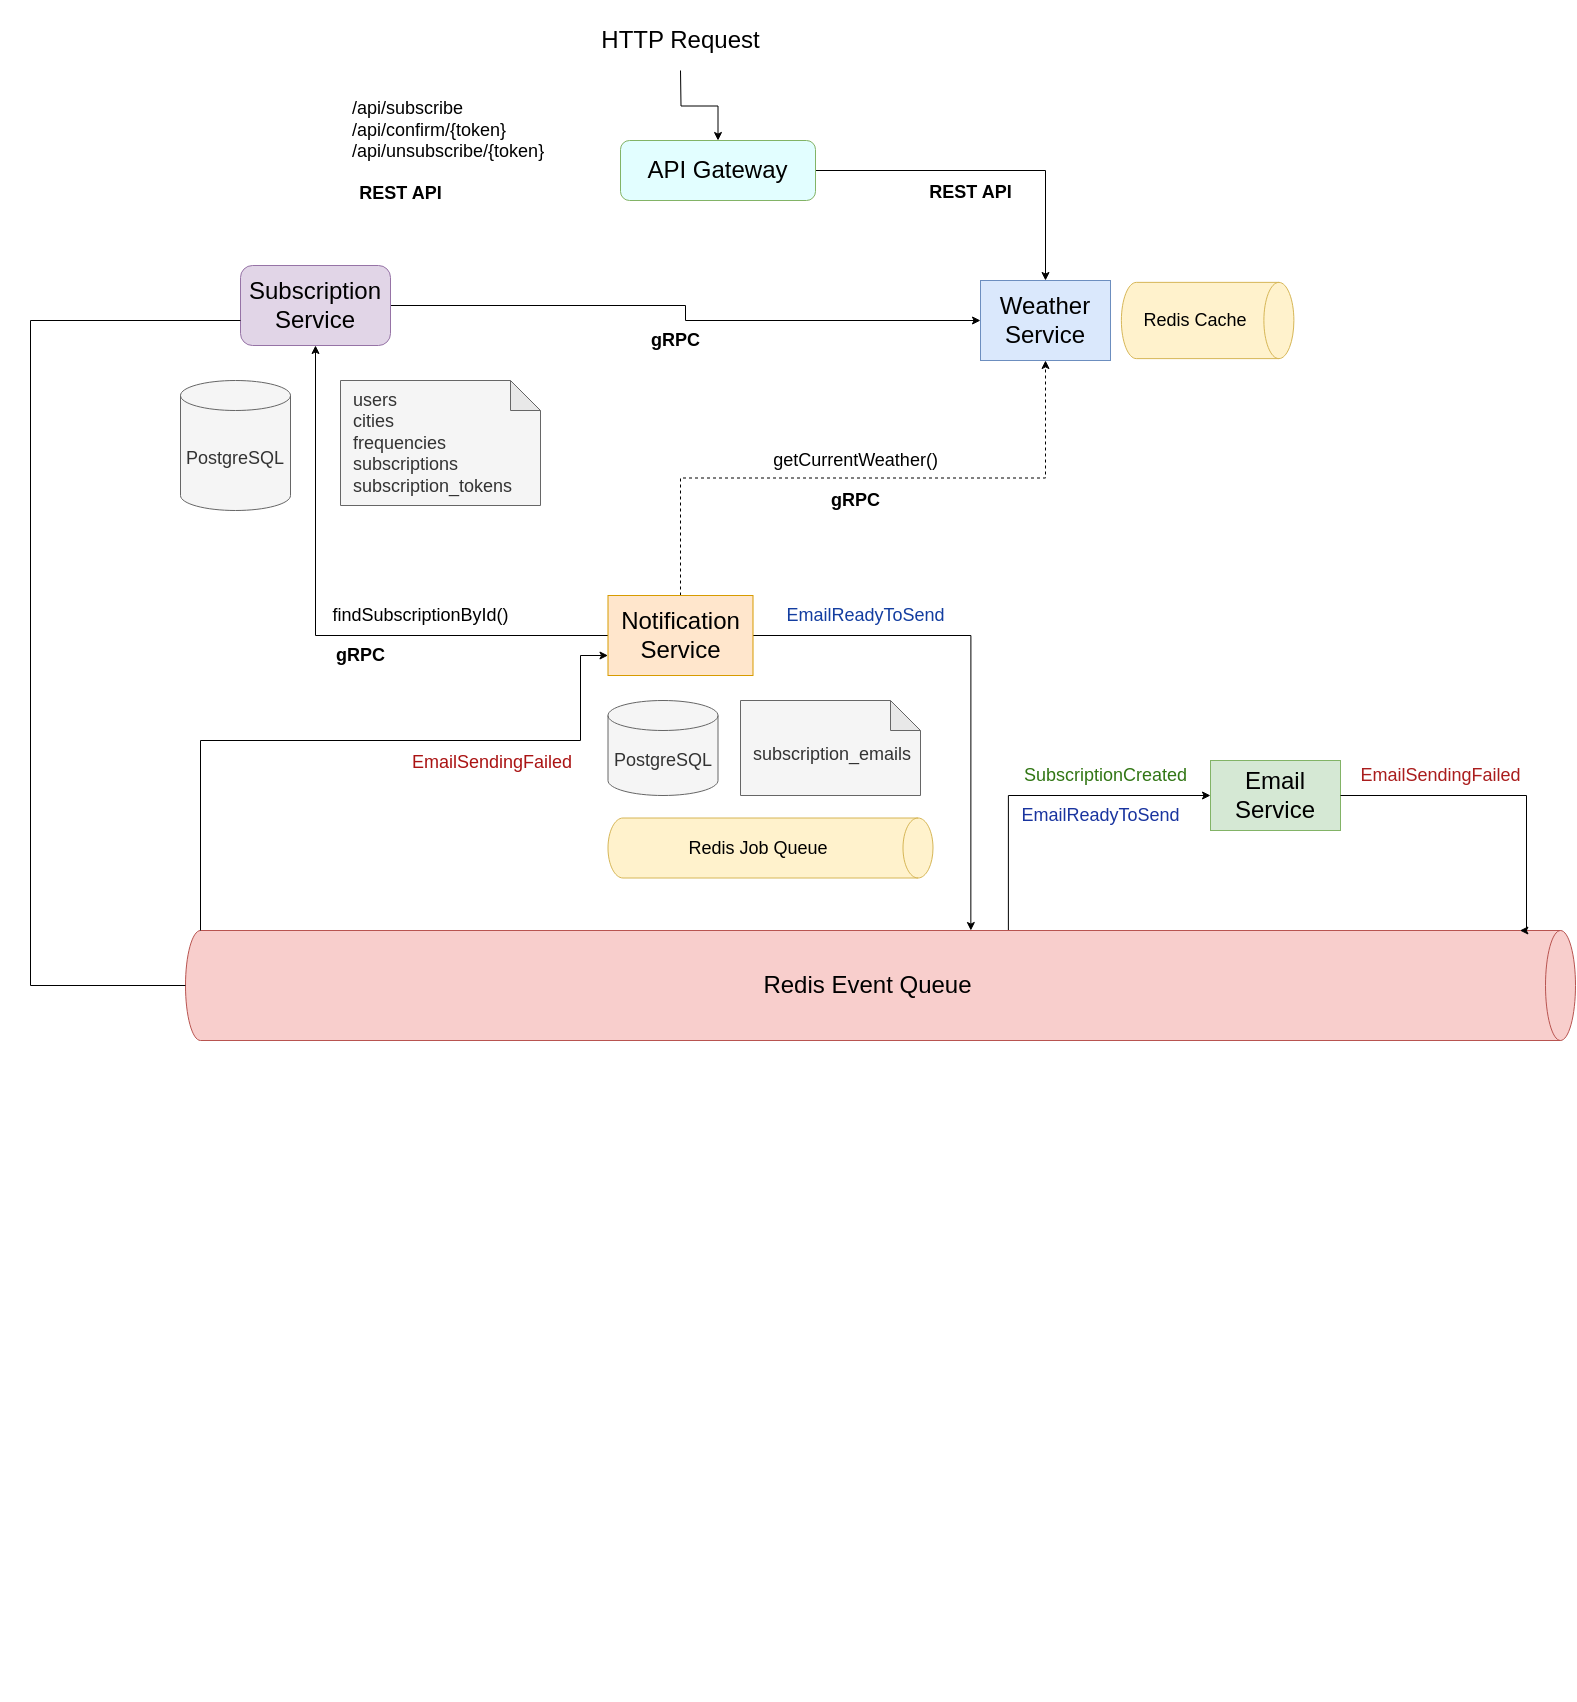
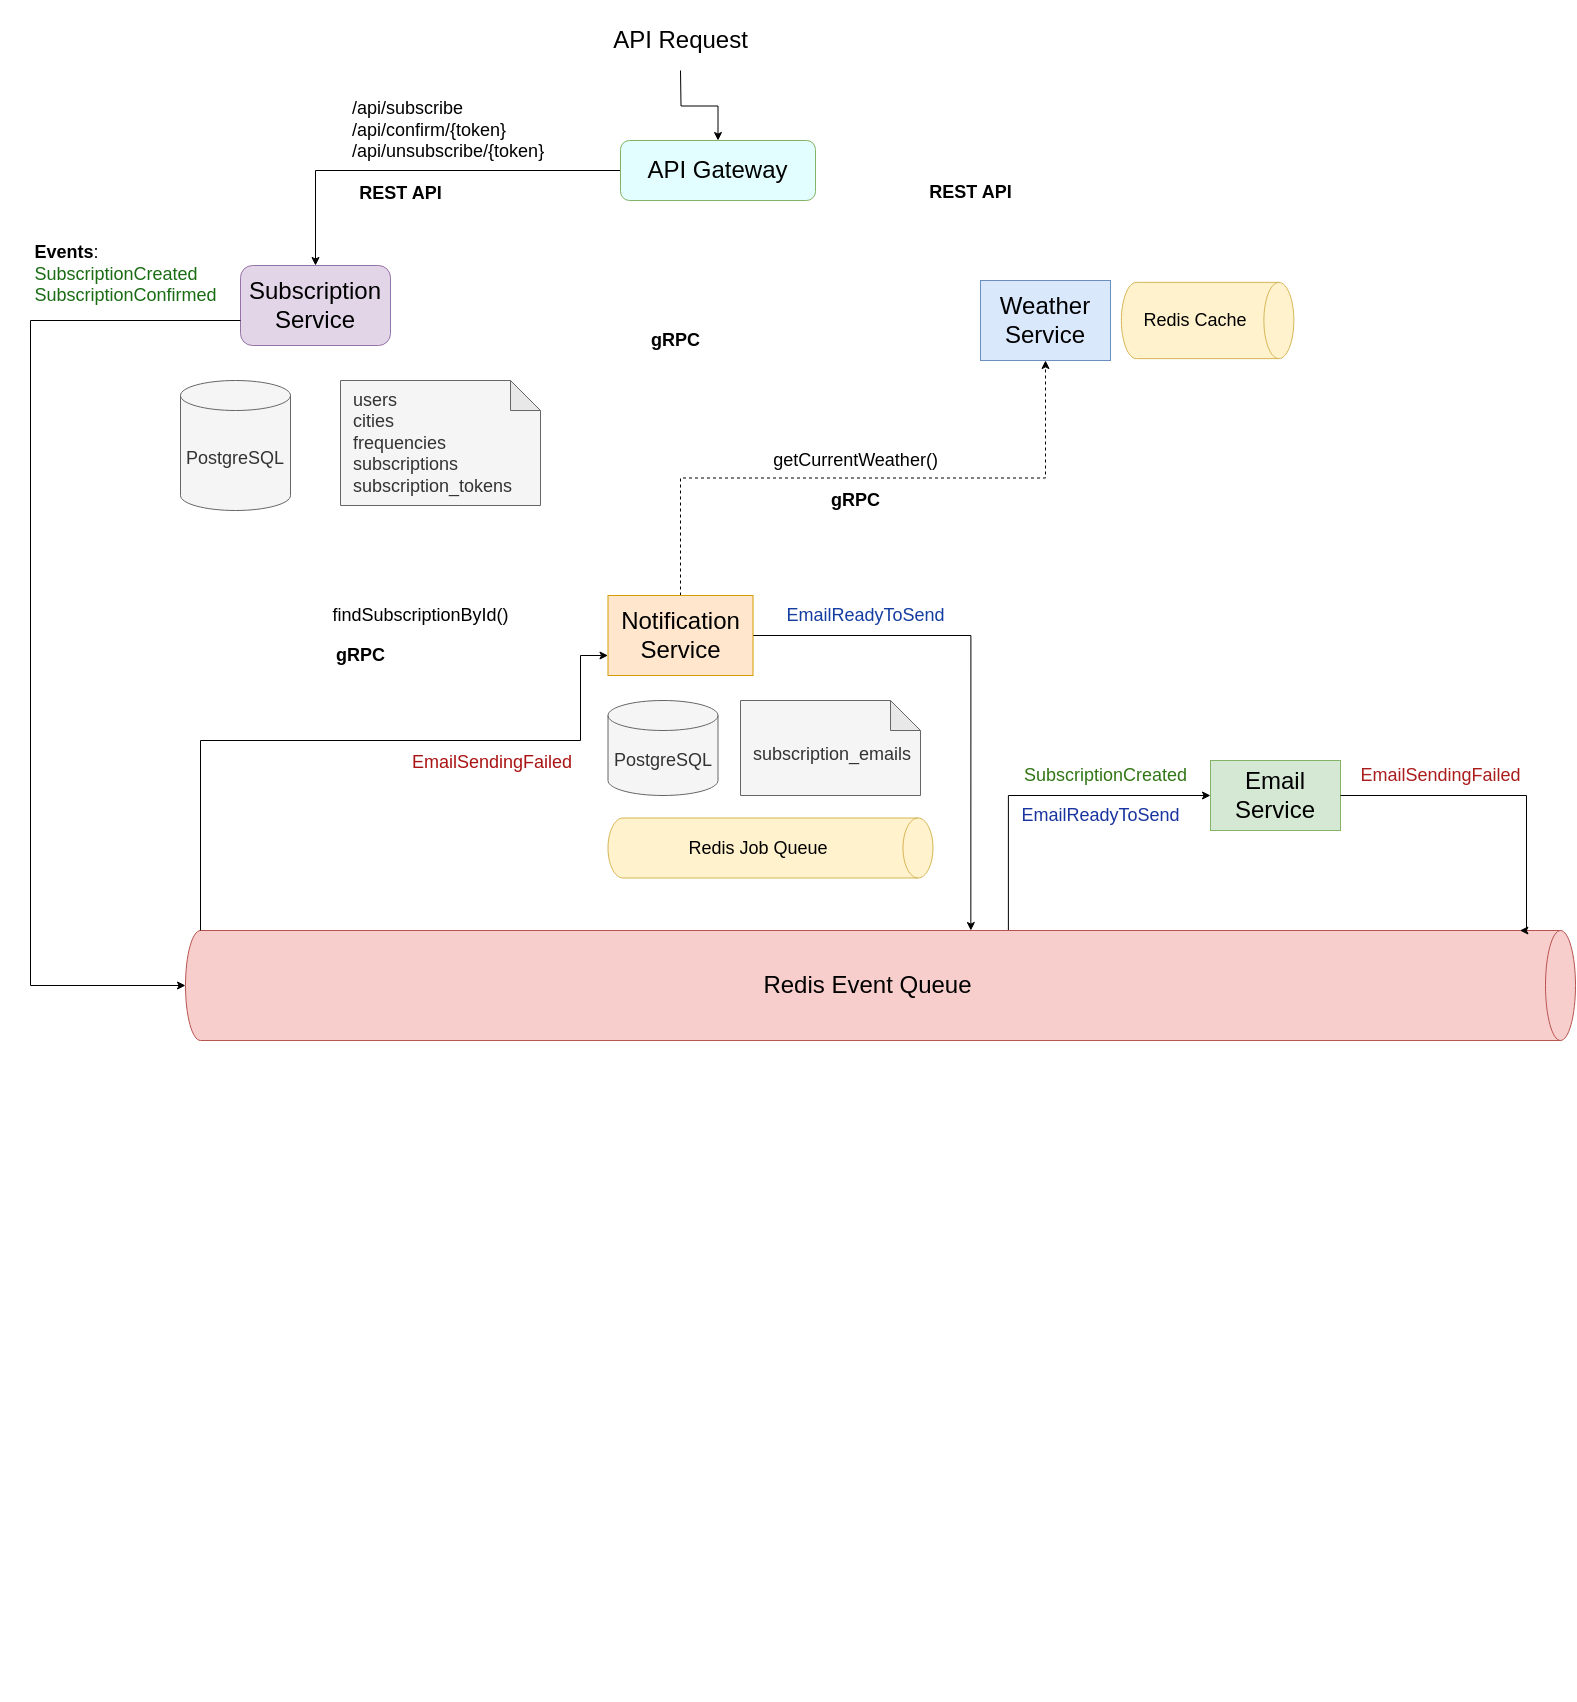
node "HTTP Request": label "HTTP Request" -> "API Request"
edge "API Gateway" -> "Subscription Service": added
edge "API Gateway" -> "Weather Service": removed
node "Events: SubscriptionCreated SubscriptionConfirmed": added
edge "Subscription Service" -> "Weather Service": removed
edge "Notification Service" -> "Subscription Service": removed
edge "Subscription Service" -- "Redis Event Queue": arrowhead none -> classic
